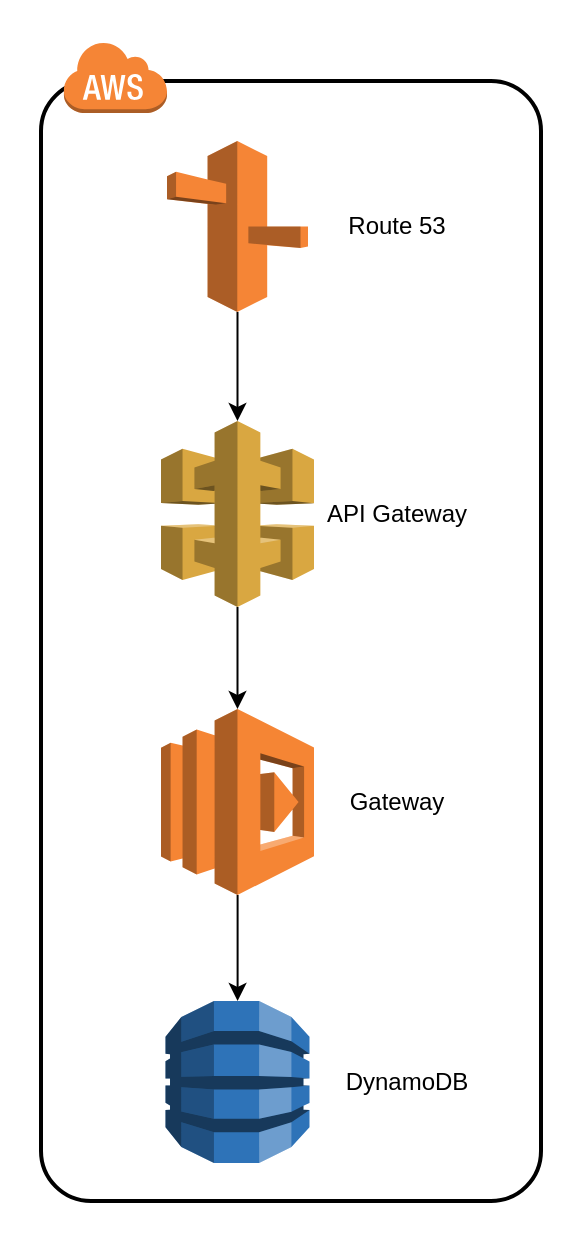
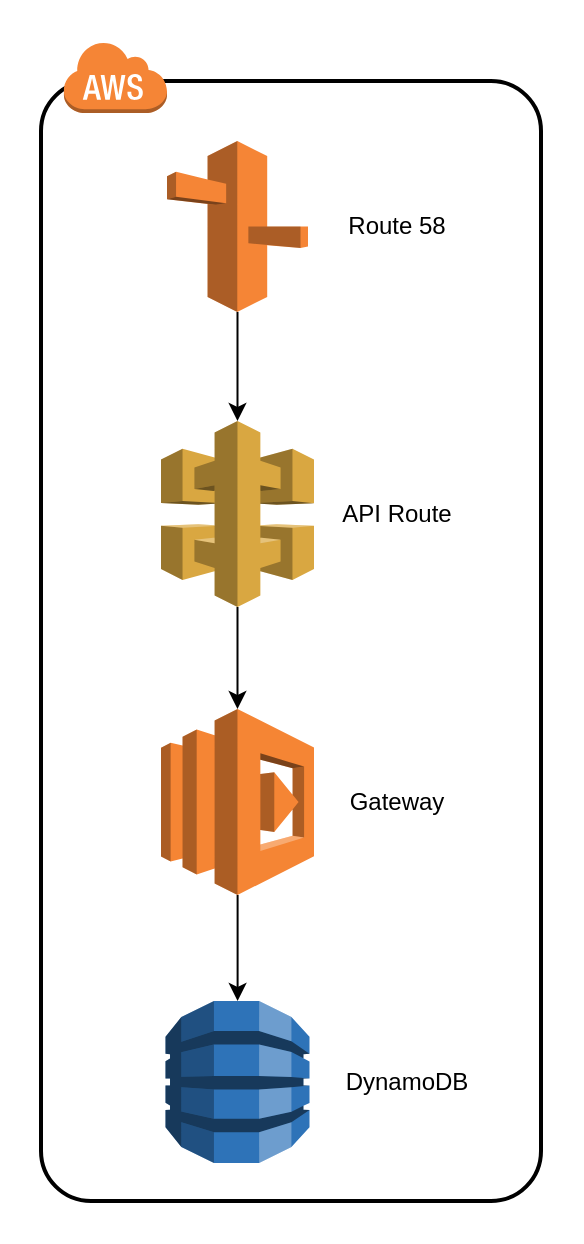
node "Route 53": label "Route 53" -> "Route 58"
node "API Gateway": label "API Gateway" -> "API Route"
